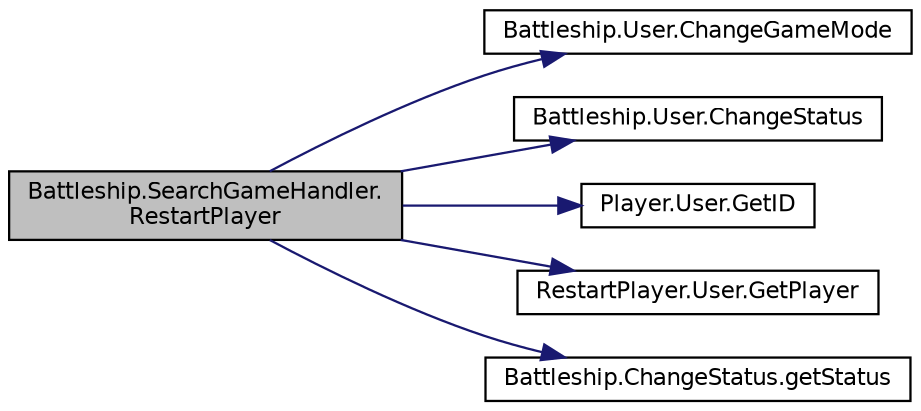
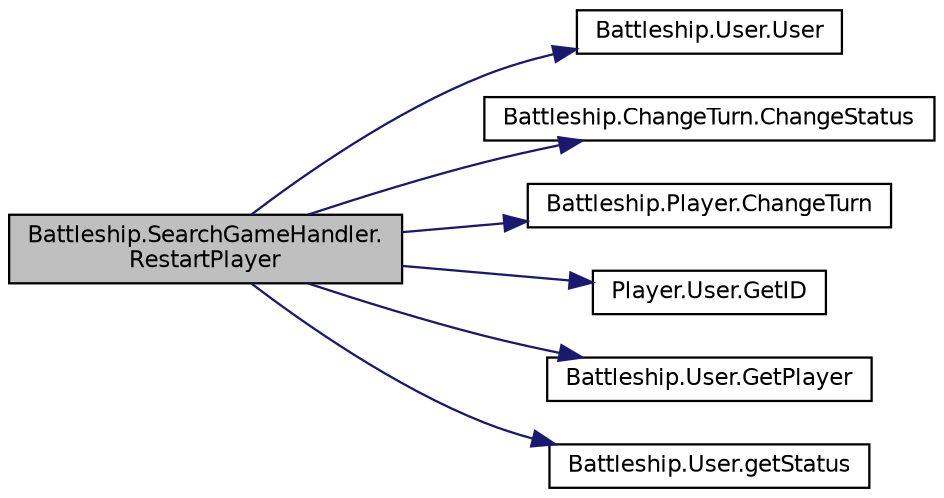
node "Battleship.User.ChangeGameMode": label "Battleship.User.ChangeGameMode" -> "Battleship.User.User"
node "Battleship.User.ChangeStatus": label "Battleship.User.ChangeStatus" -> "Battleship.ChangeTurn.ChangeStatus"
node "Battleship.Player.ChangeTurn": added
node "RestartPlayer.User.GetPlayer": label "RestartPlayer.User.GetPlayer" -> "Battleship.User.GetPlayer"
node "Battleship.ChangeStatus.getStatus": label "Battleship.ChangeStatus.getStatus" -> "Battleship.User.getStatus"
